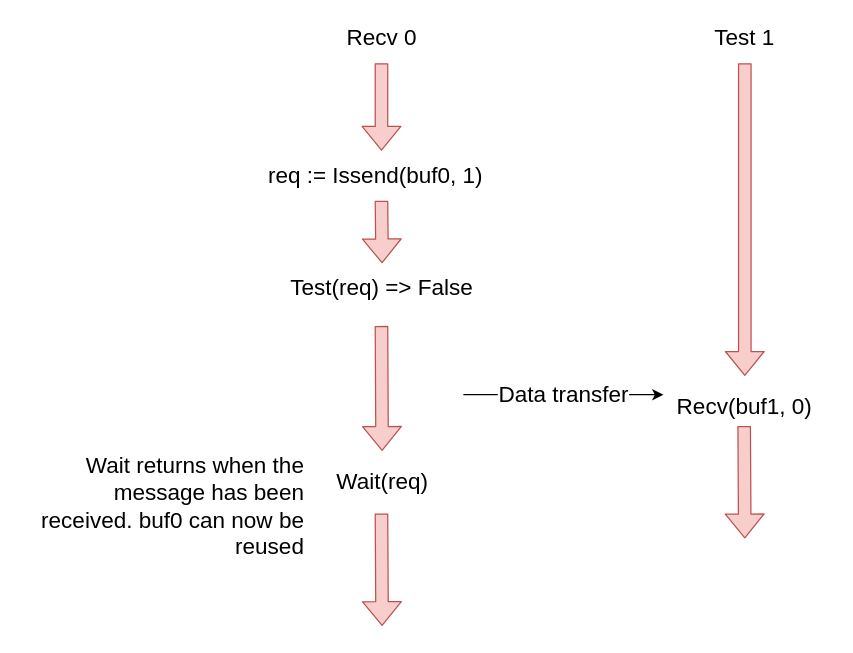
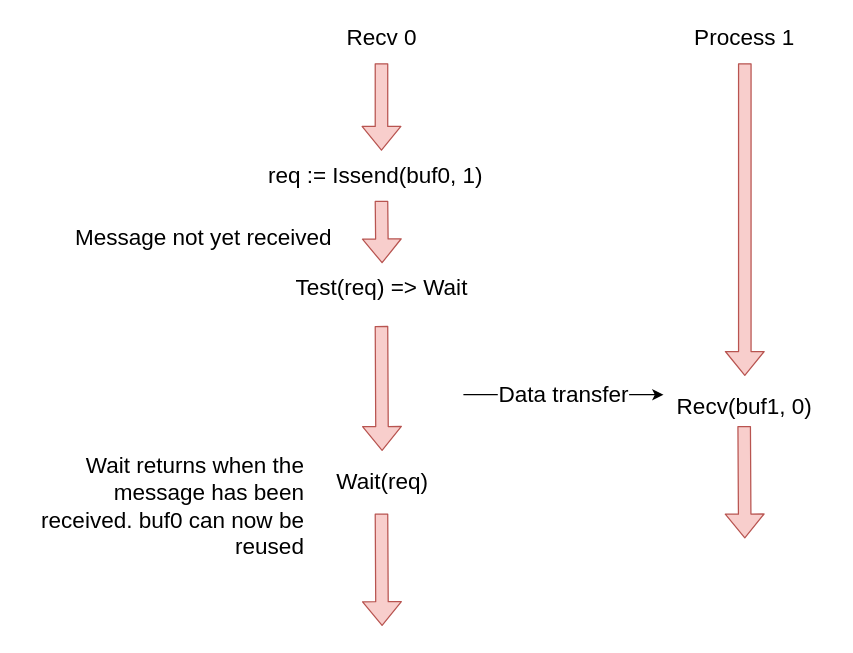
node "Test 1": label "Test 1" -> "Process 1"
node "Message not yet received": added
node "Test(req) => False": label "Test(req) => False" -> "Test(req) => Wait"
